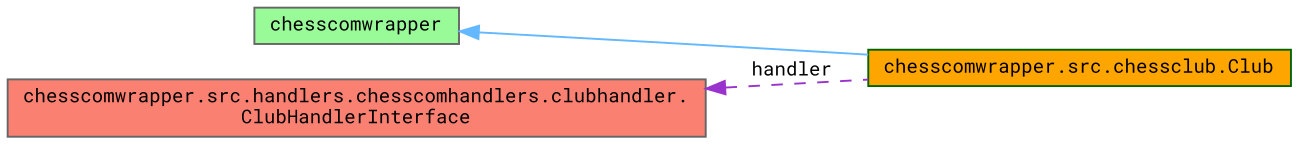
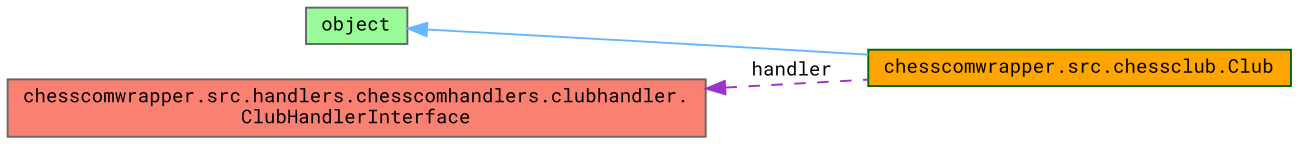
node "chesscomwrapper": label "chesscomwrapper" -> "object"
